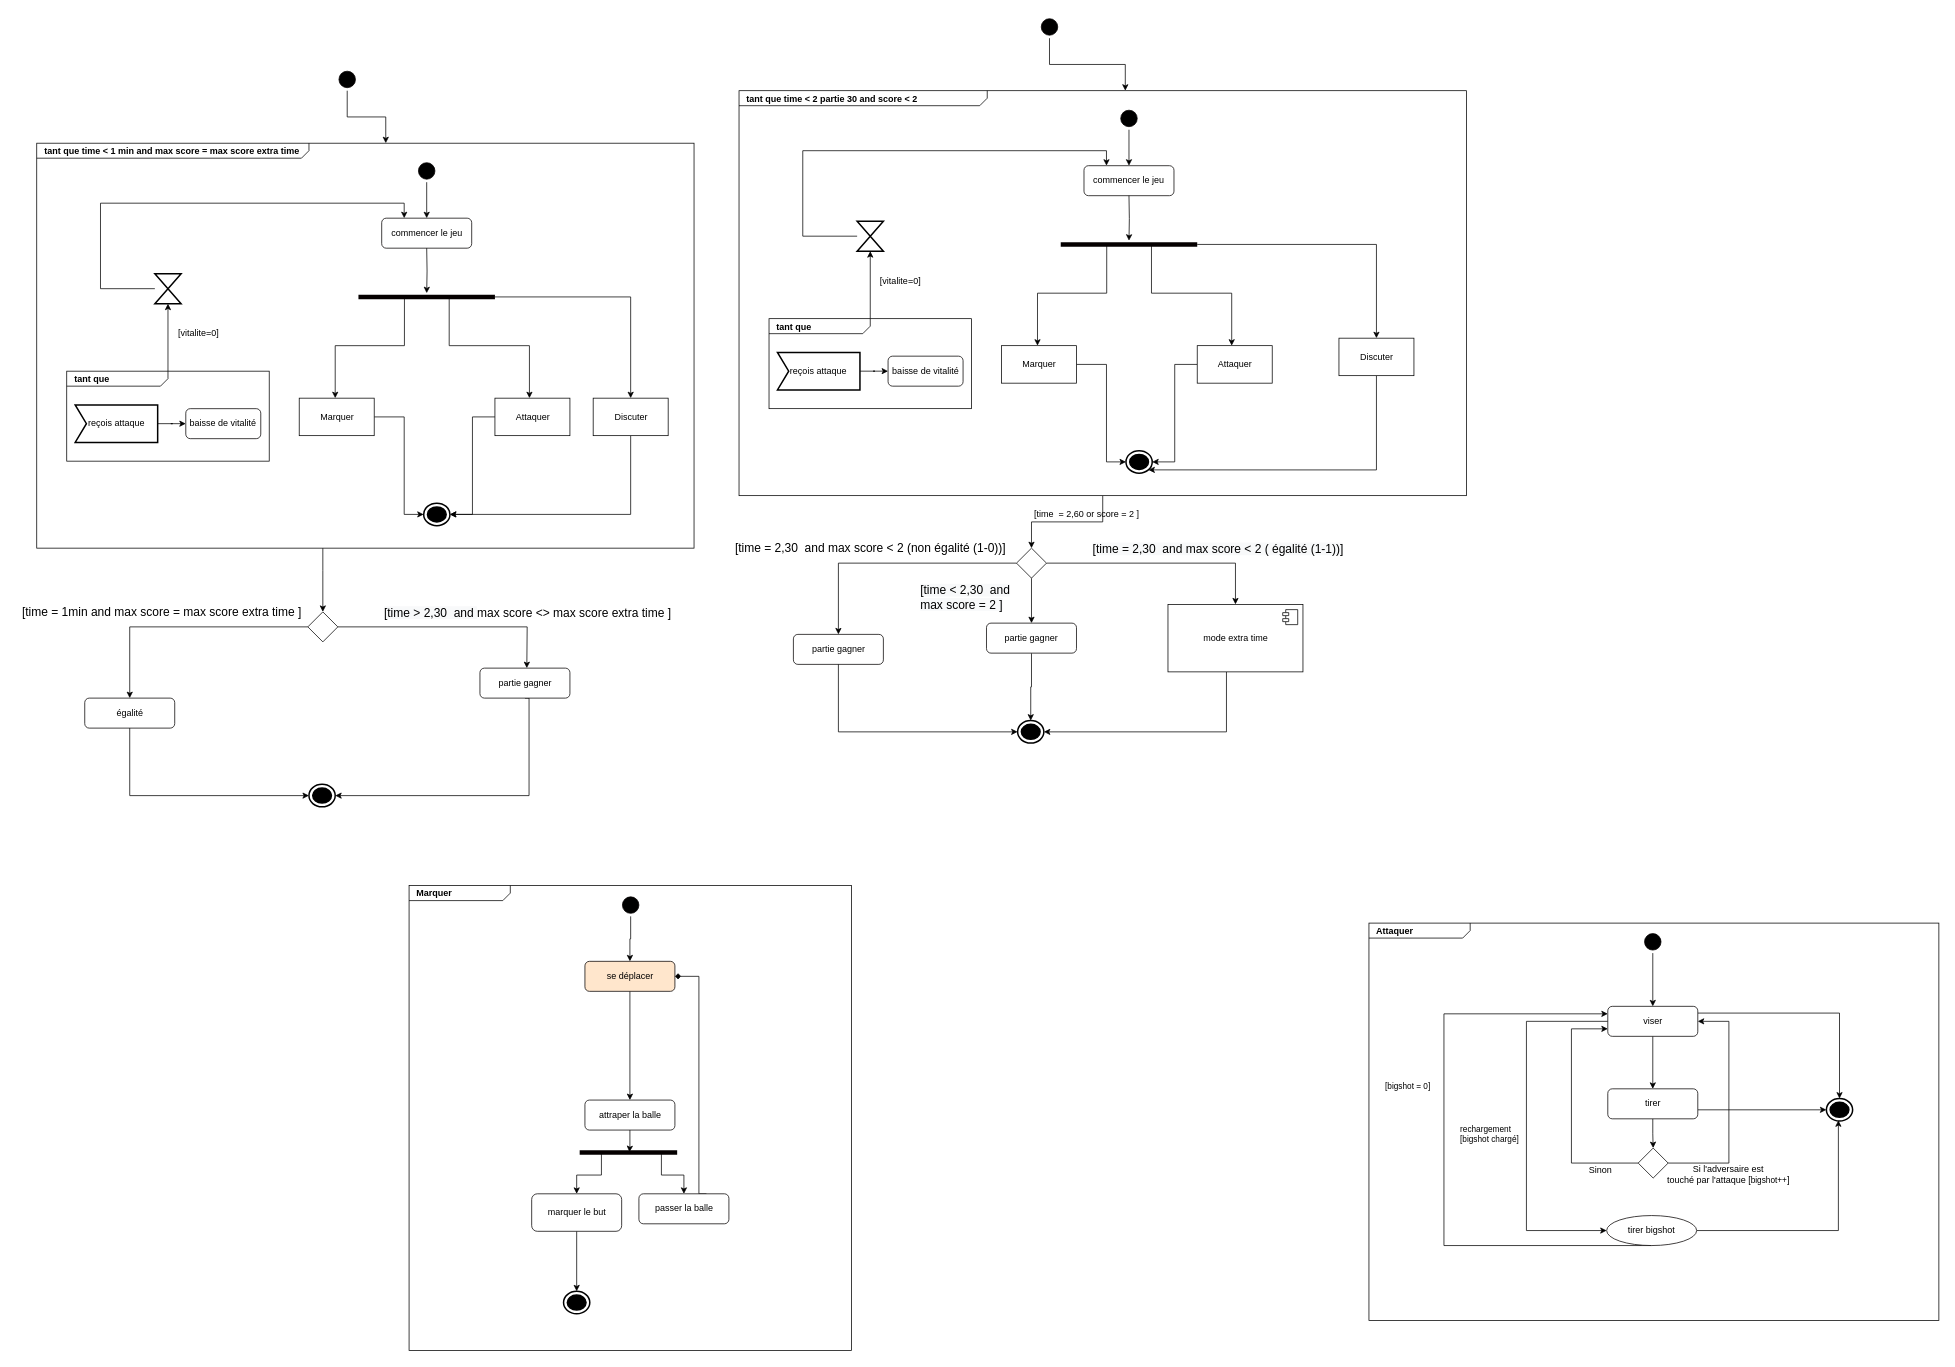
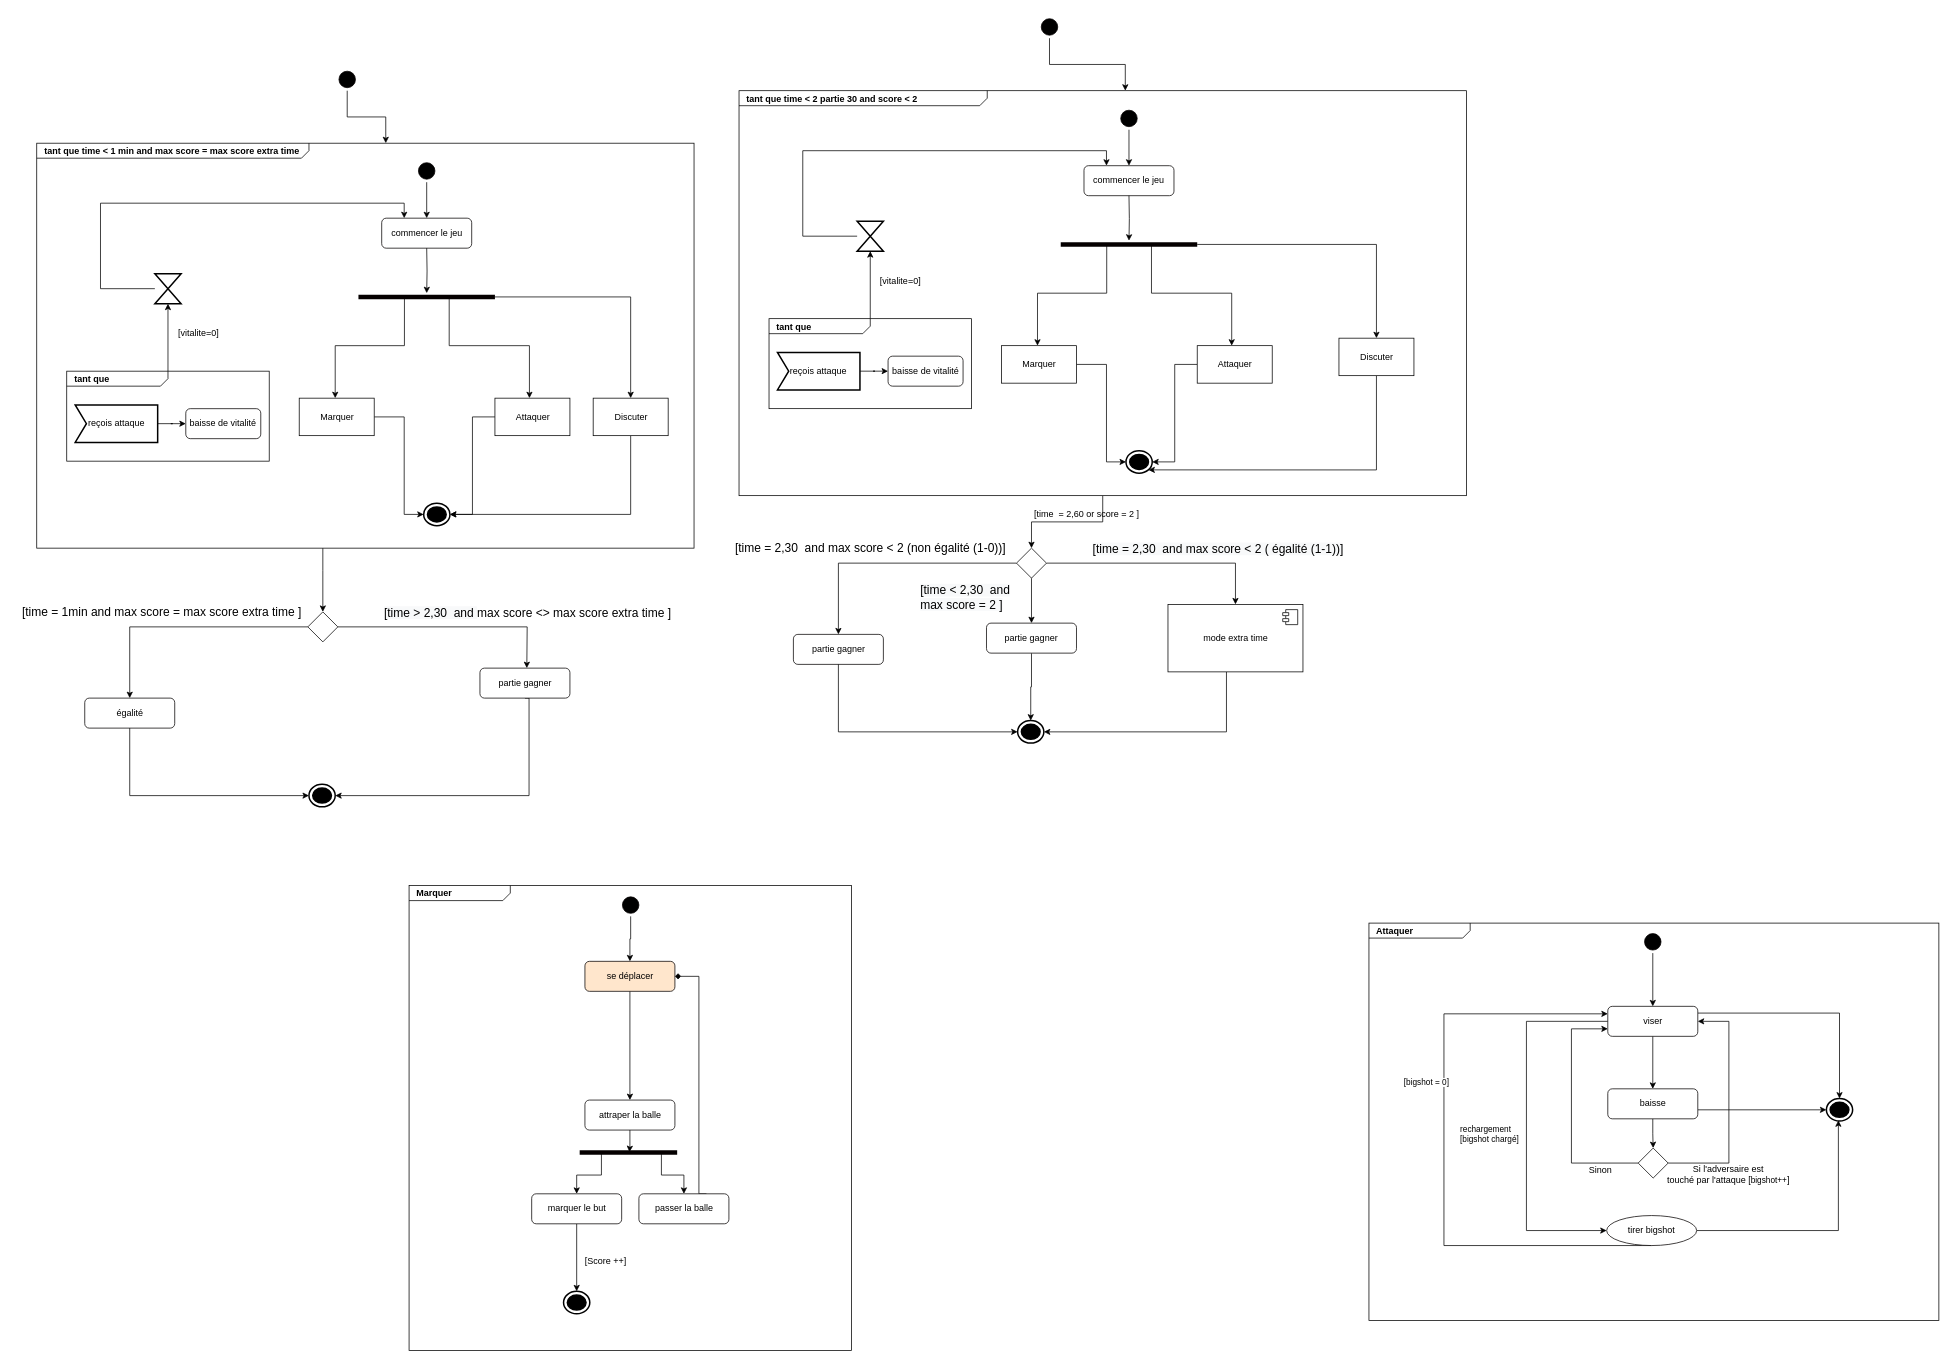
node "[bigshot = 0]": moved (1422, 1087) -> (1440, 1083)
node "tirer": label "tirer" -> "baisse"
node "marquer le but": size 90x38 -> 90x30
node "[Score ++]": added
